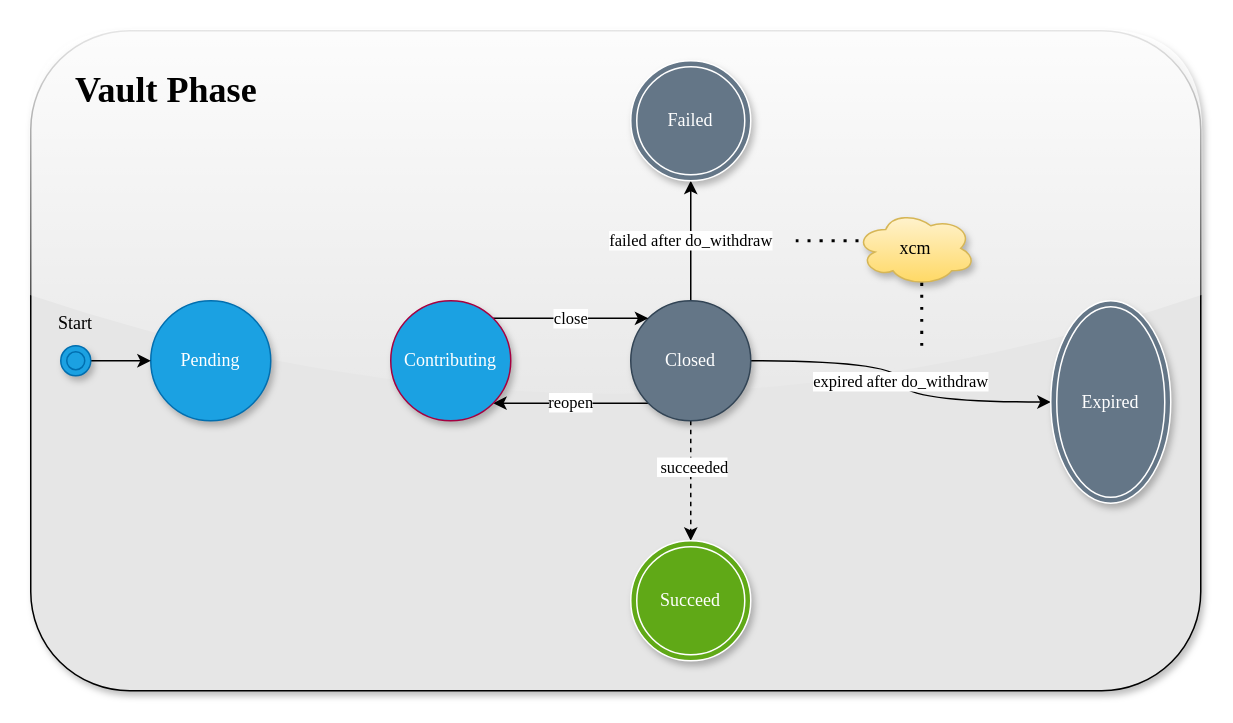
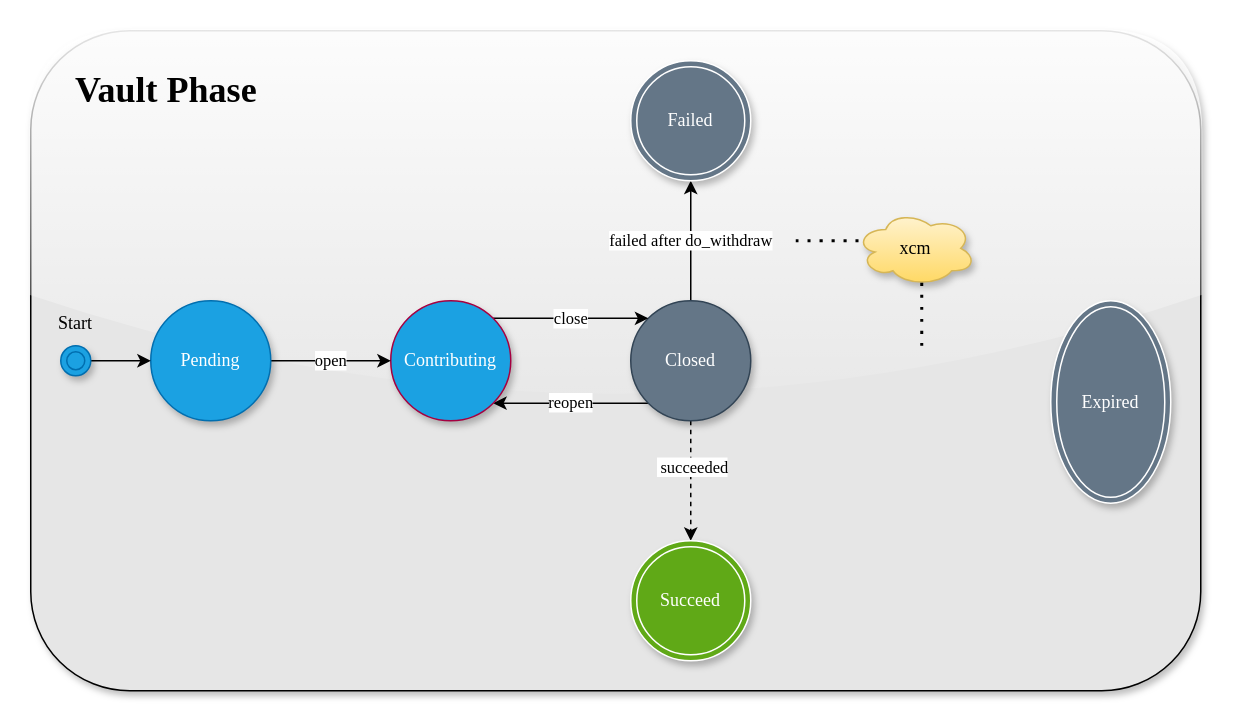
edge "Pending" -> "Contributing": added, label "open"
edge "Closed" -> "Expired": removed, label "expired after do_withdraw"
